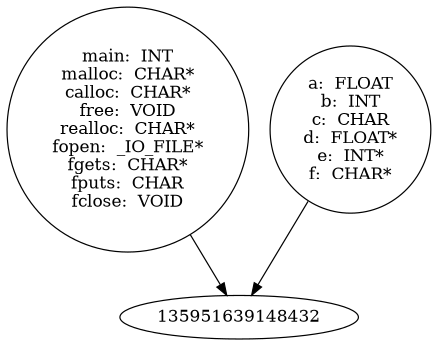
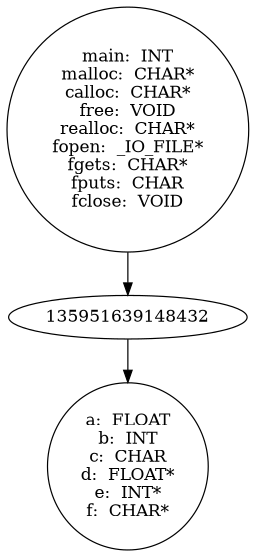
edge "a:  FLOAT b:  INT c:  CHAR d:  FLOAT* e:  INT* f:  CHAR*" -> "135951639148432": reversed
